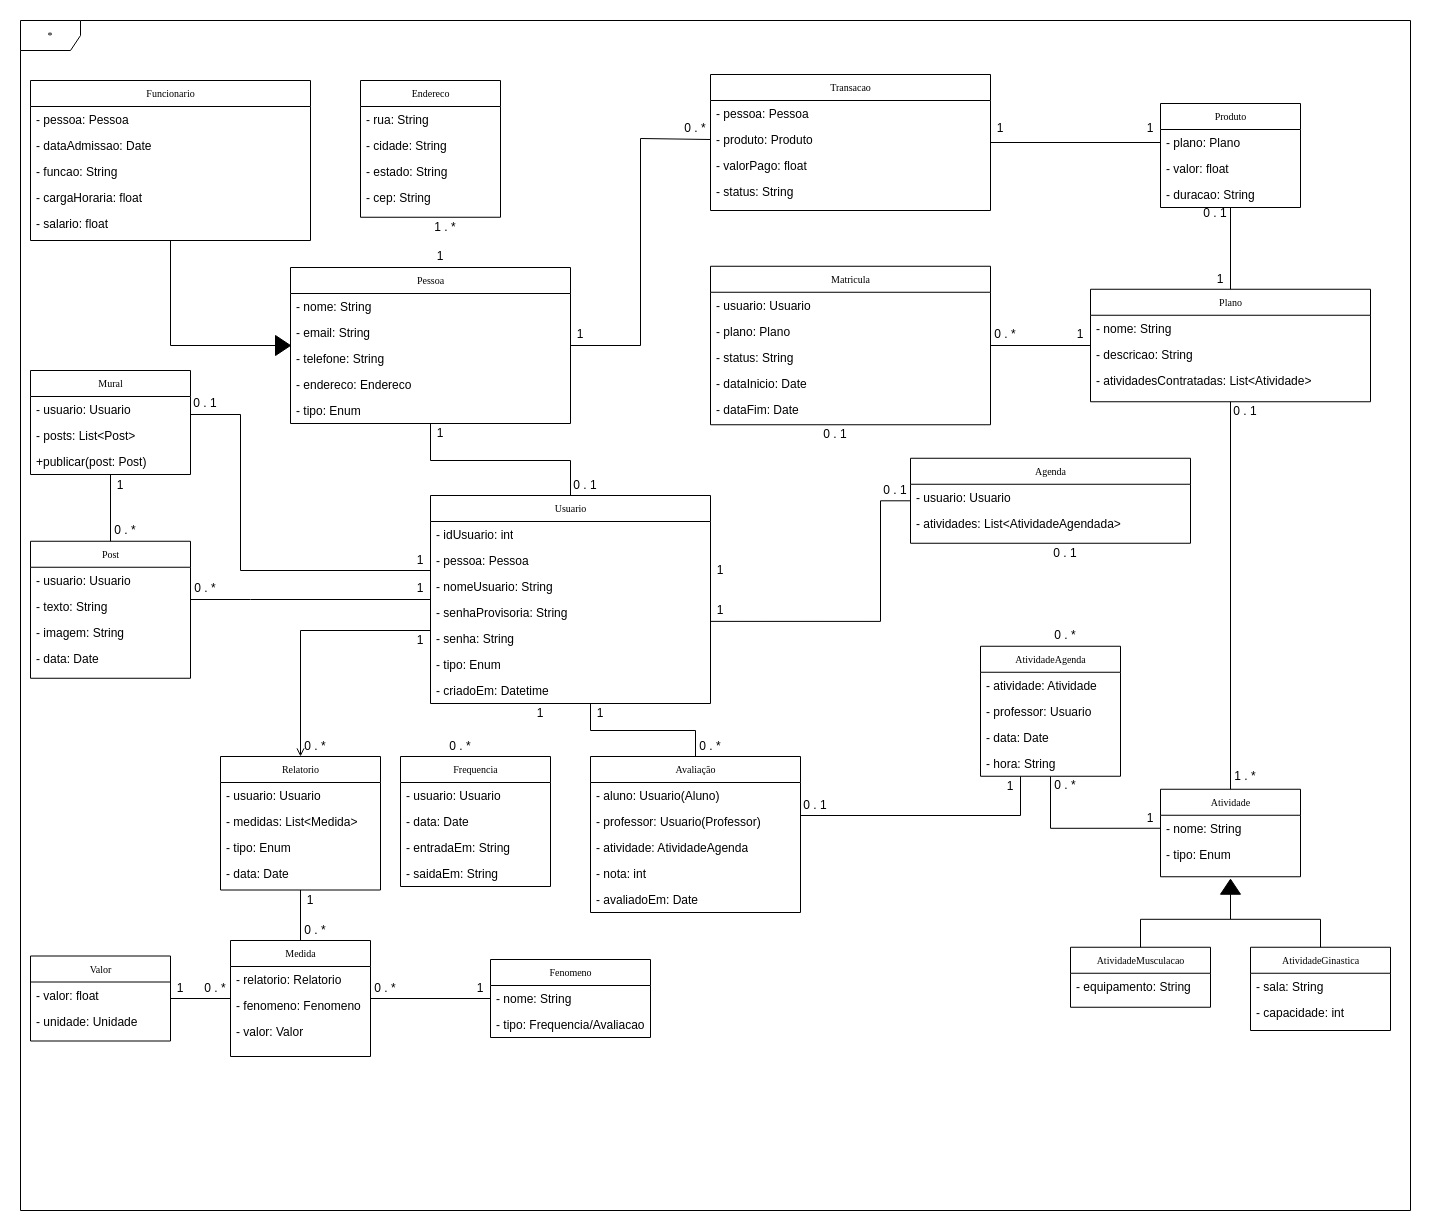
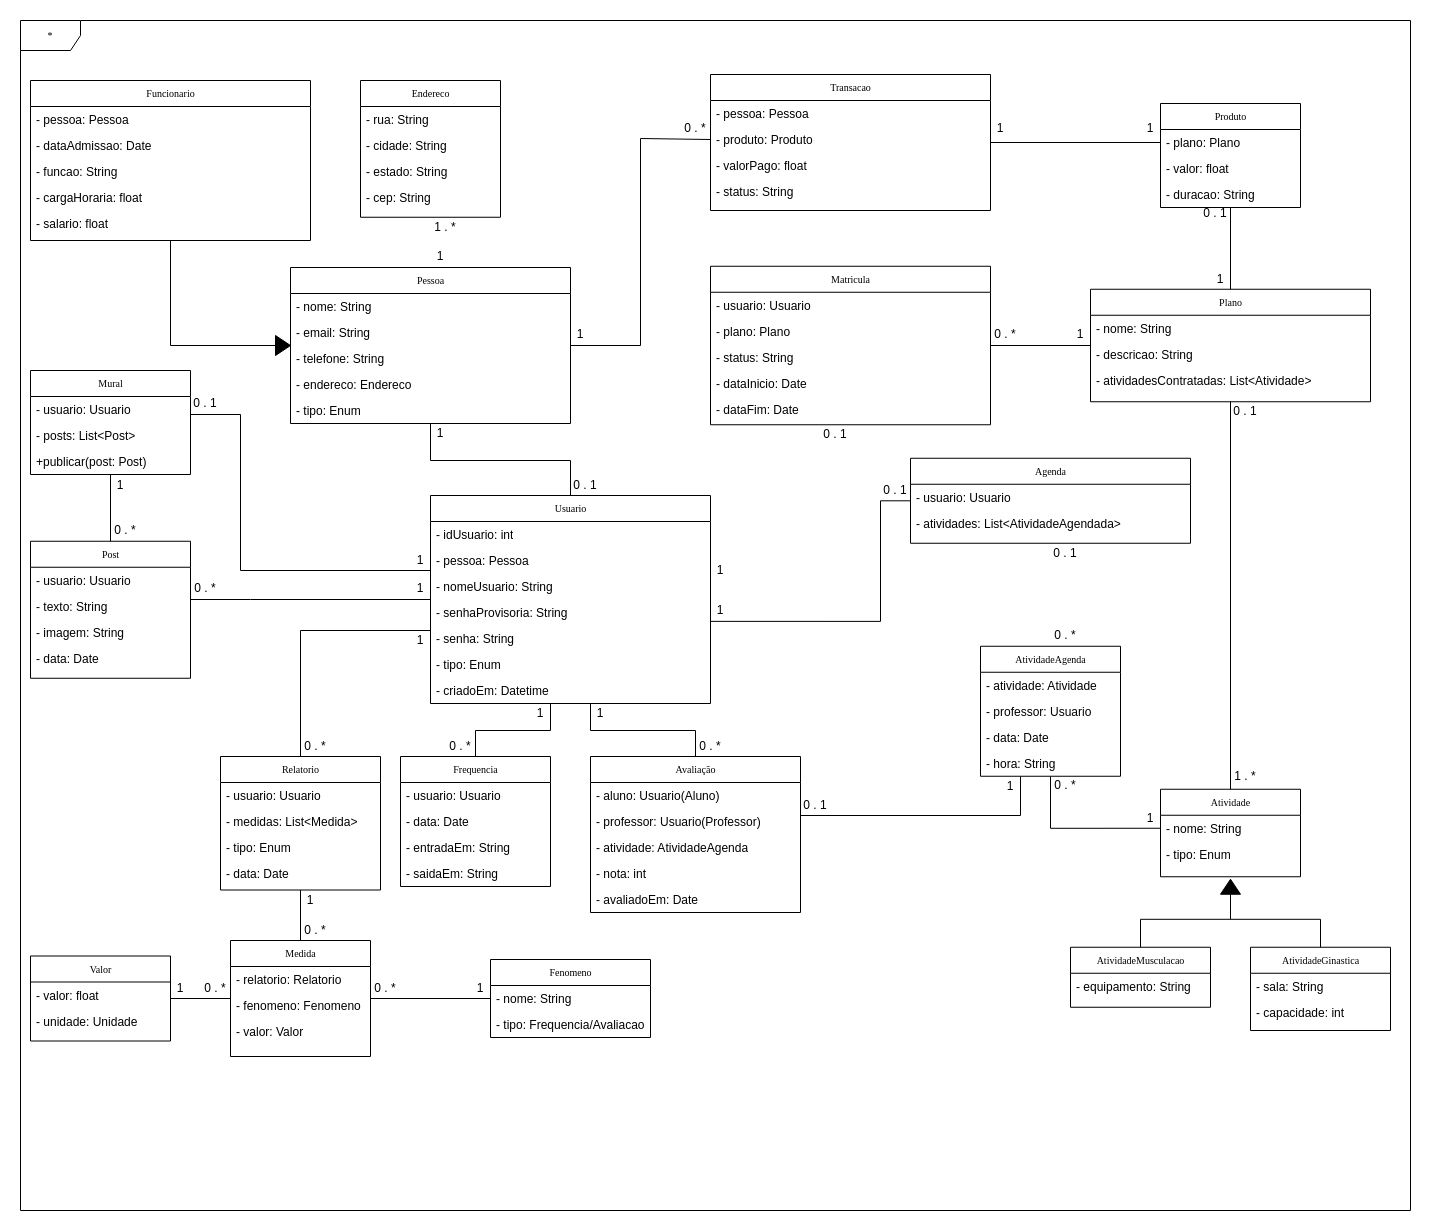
edge "Usuario" -- "Frequencia": added
edge "Usuario" -> "Relatorio": arrowhead open -> none
